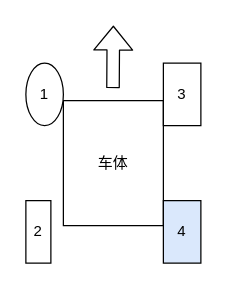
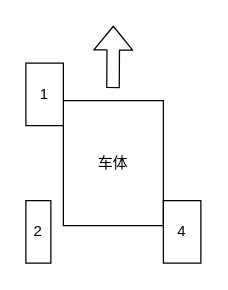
node "1": shape ellipse -> rectangle
node "3": removed
node "4": fillcolor #dae8fc -> #ffffff
